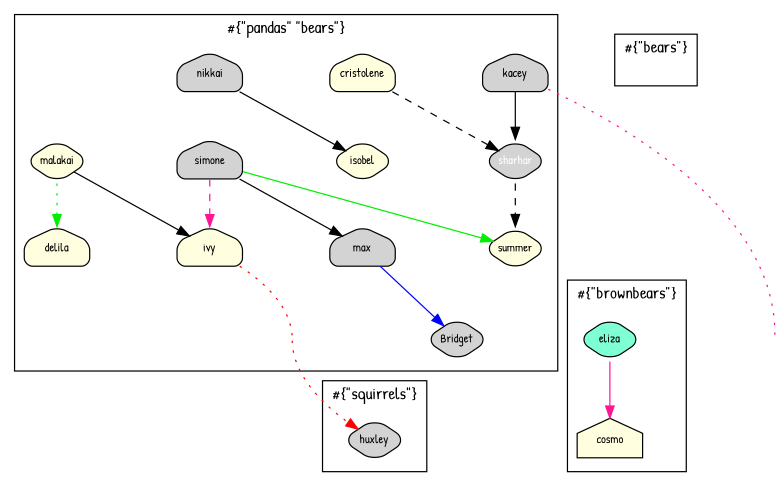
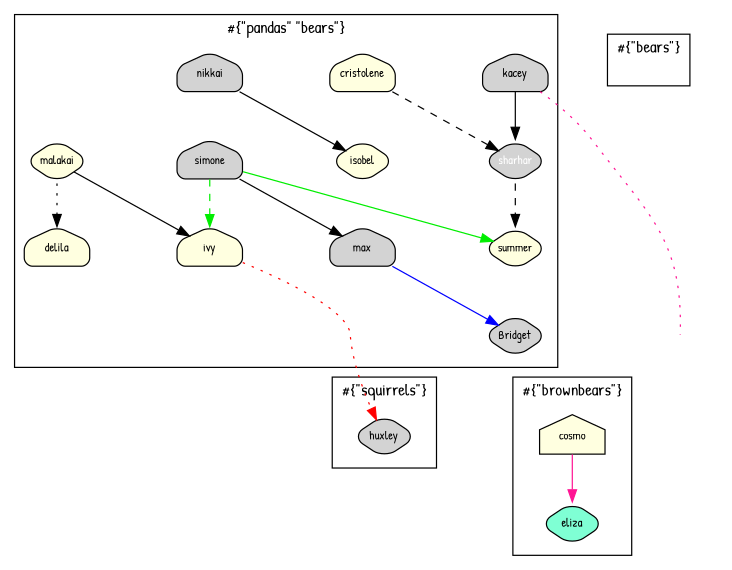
edge "simone" -> "ivy": color deeppink -> green2
edge "malakai" -> "delila": color green2 -> black
edge "eliza" -> "cosmo": reversed
